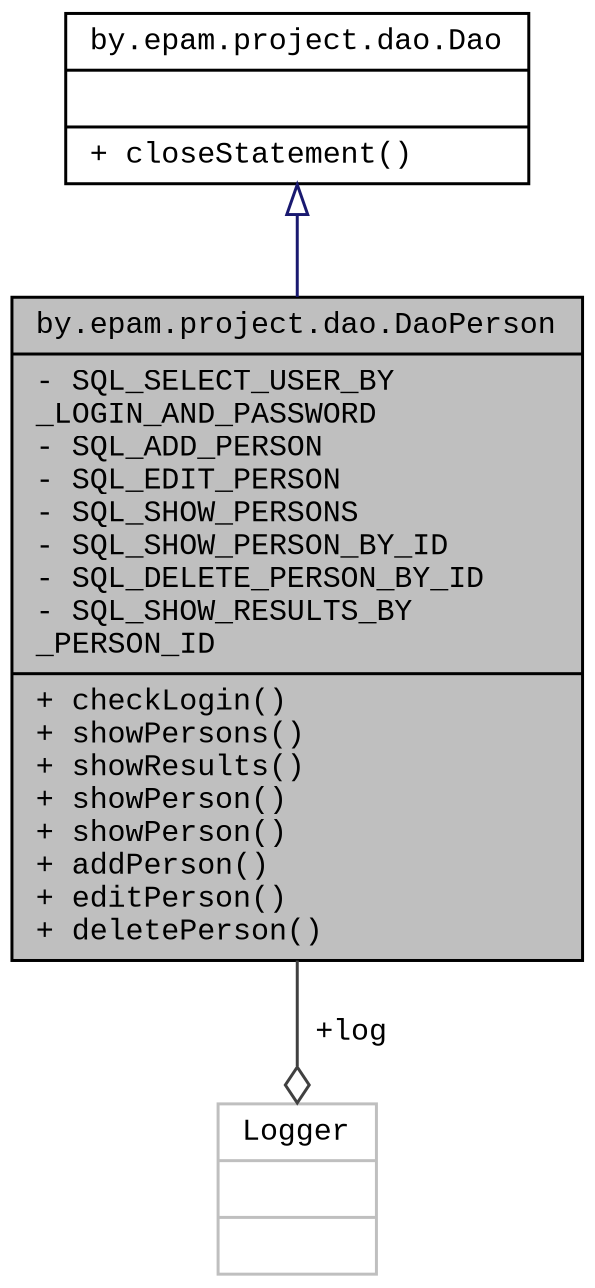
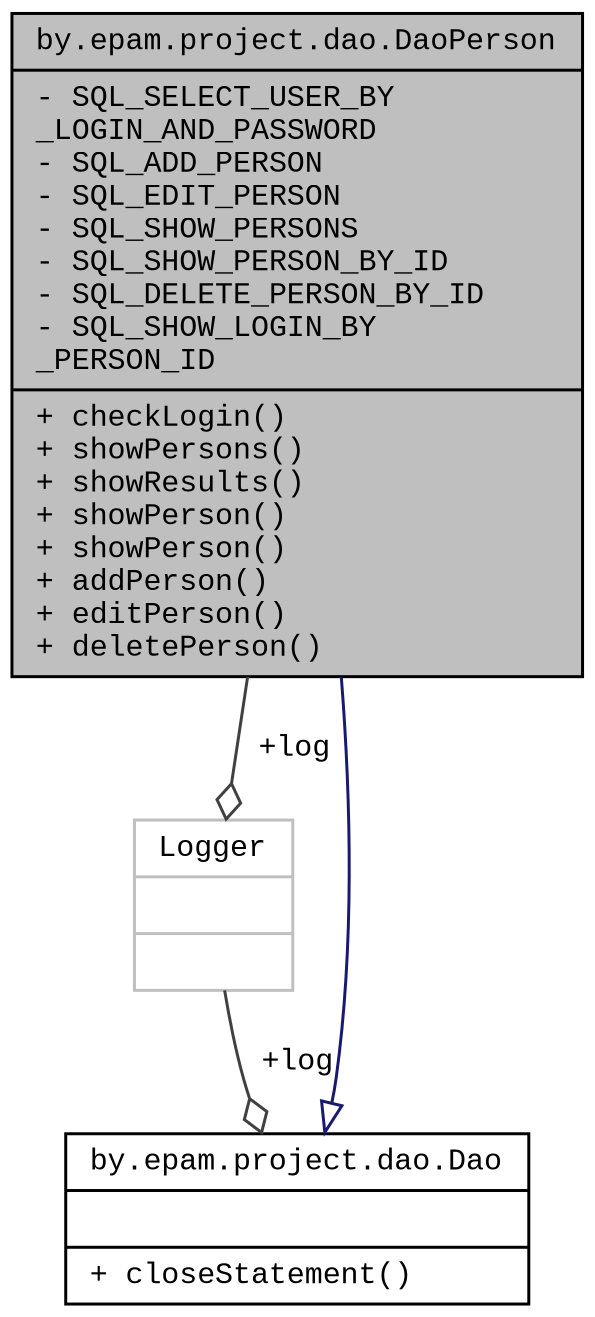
node "by.epam.project.dao.DaoPerson": text "- SQL_SHOW_RESULTS_BY" -> "- SQL_SHOW_LOGIN_BY"
edge "Logger" -> "by.epam.project.dao.Dao": added, label "+log"
